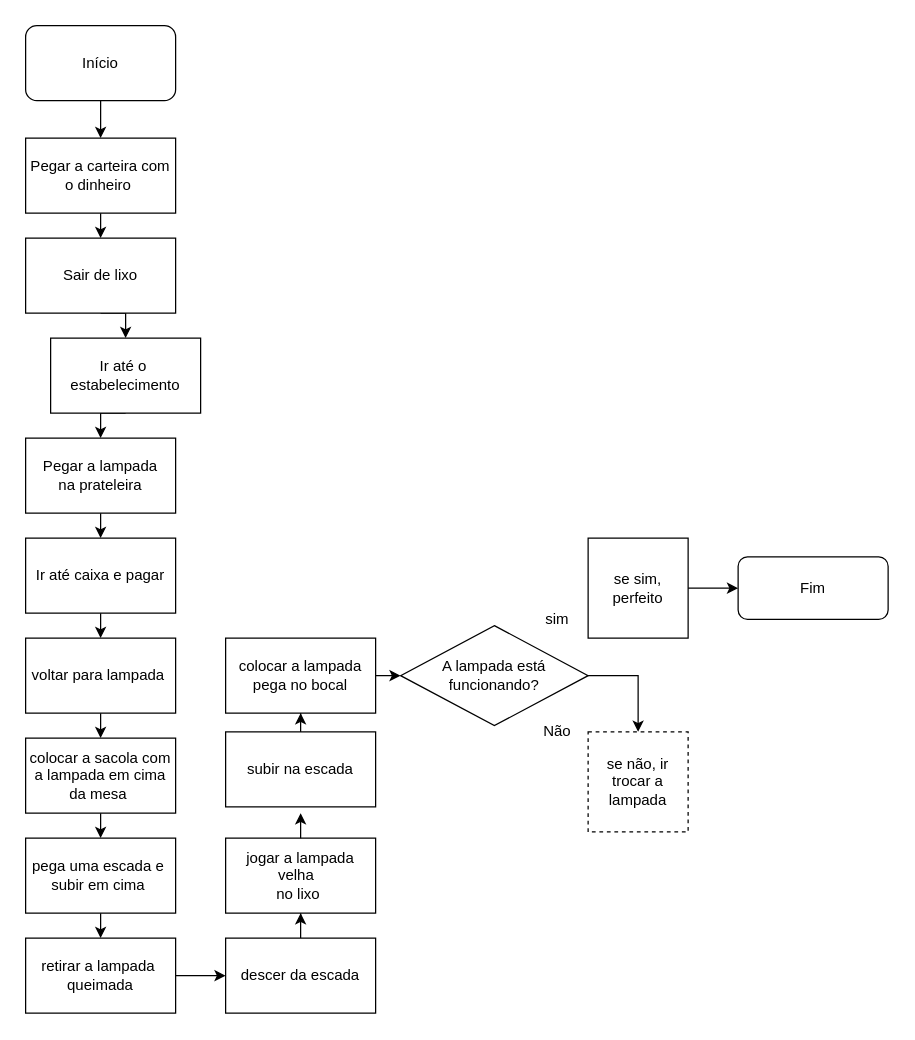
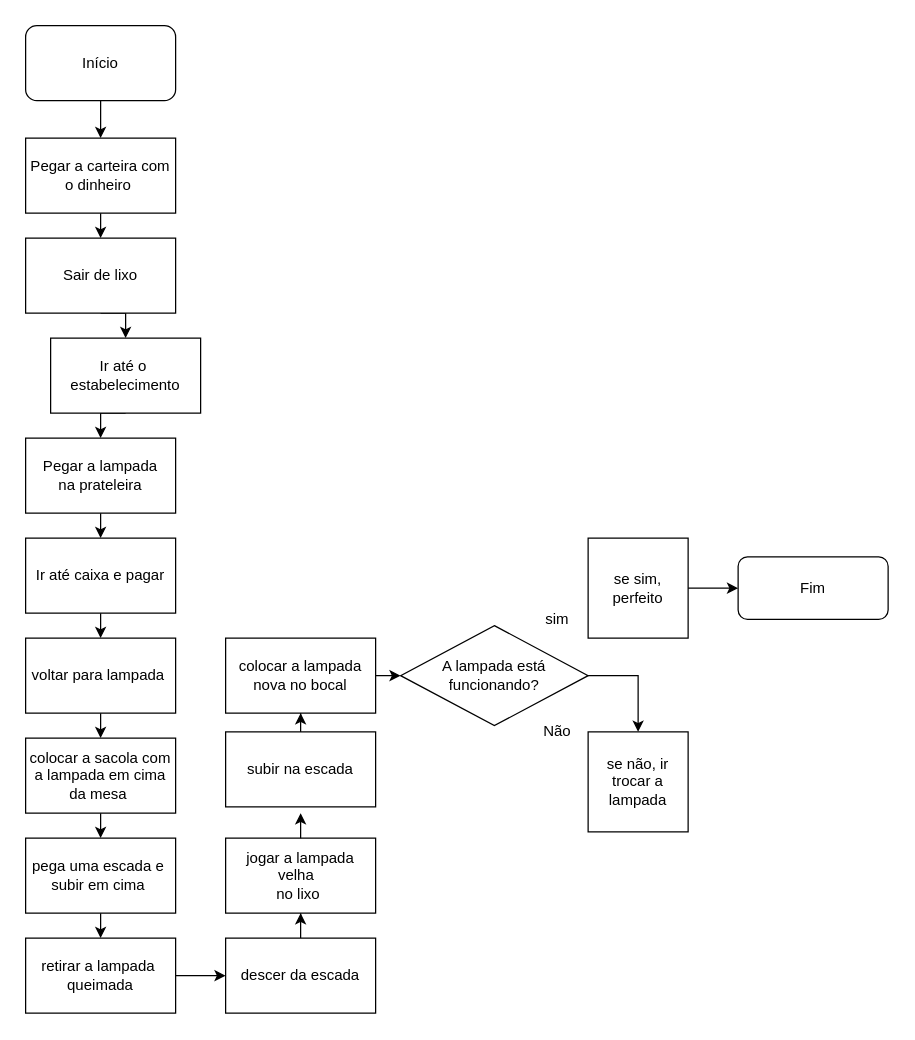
node "colocar a lampada pega no bocal": label "colocar a lampada pega no bocal" -> "colocar a lampada nova no bocal"
node "se não, ir trocar a lampada": style dashed -> solid
